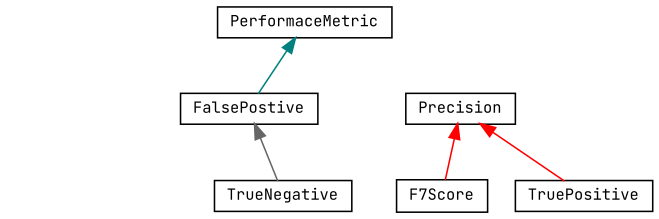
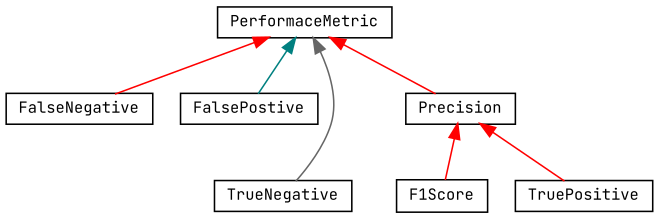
edge "Precision" -> "PerformaceMetric": added
node "FalseNegative": added
edge "TrueNegative" -> "FalsePostive": now "TrueNegative" -> "PerformaceMetric"
node "F7Score": label "F7Score" -> "F1Score"
